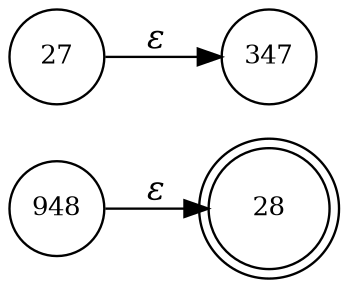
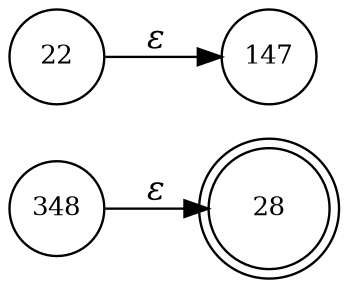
node "27": label "27" -> "22"
node "347": label "347" -> "147"
node "948": label "948" -> "348"
